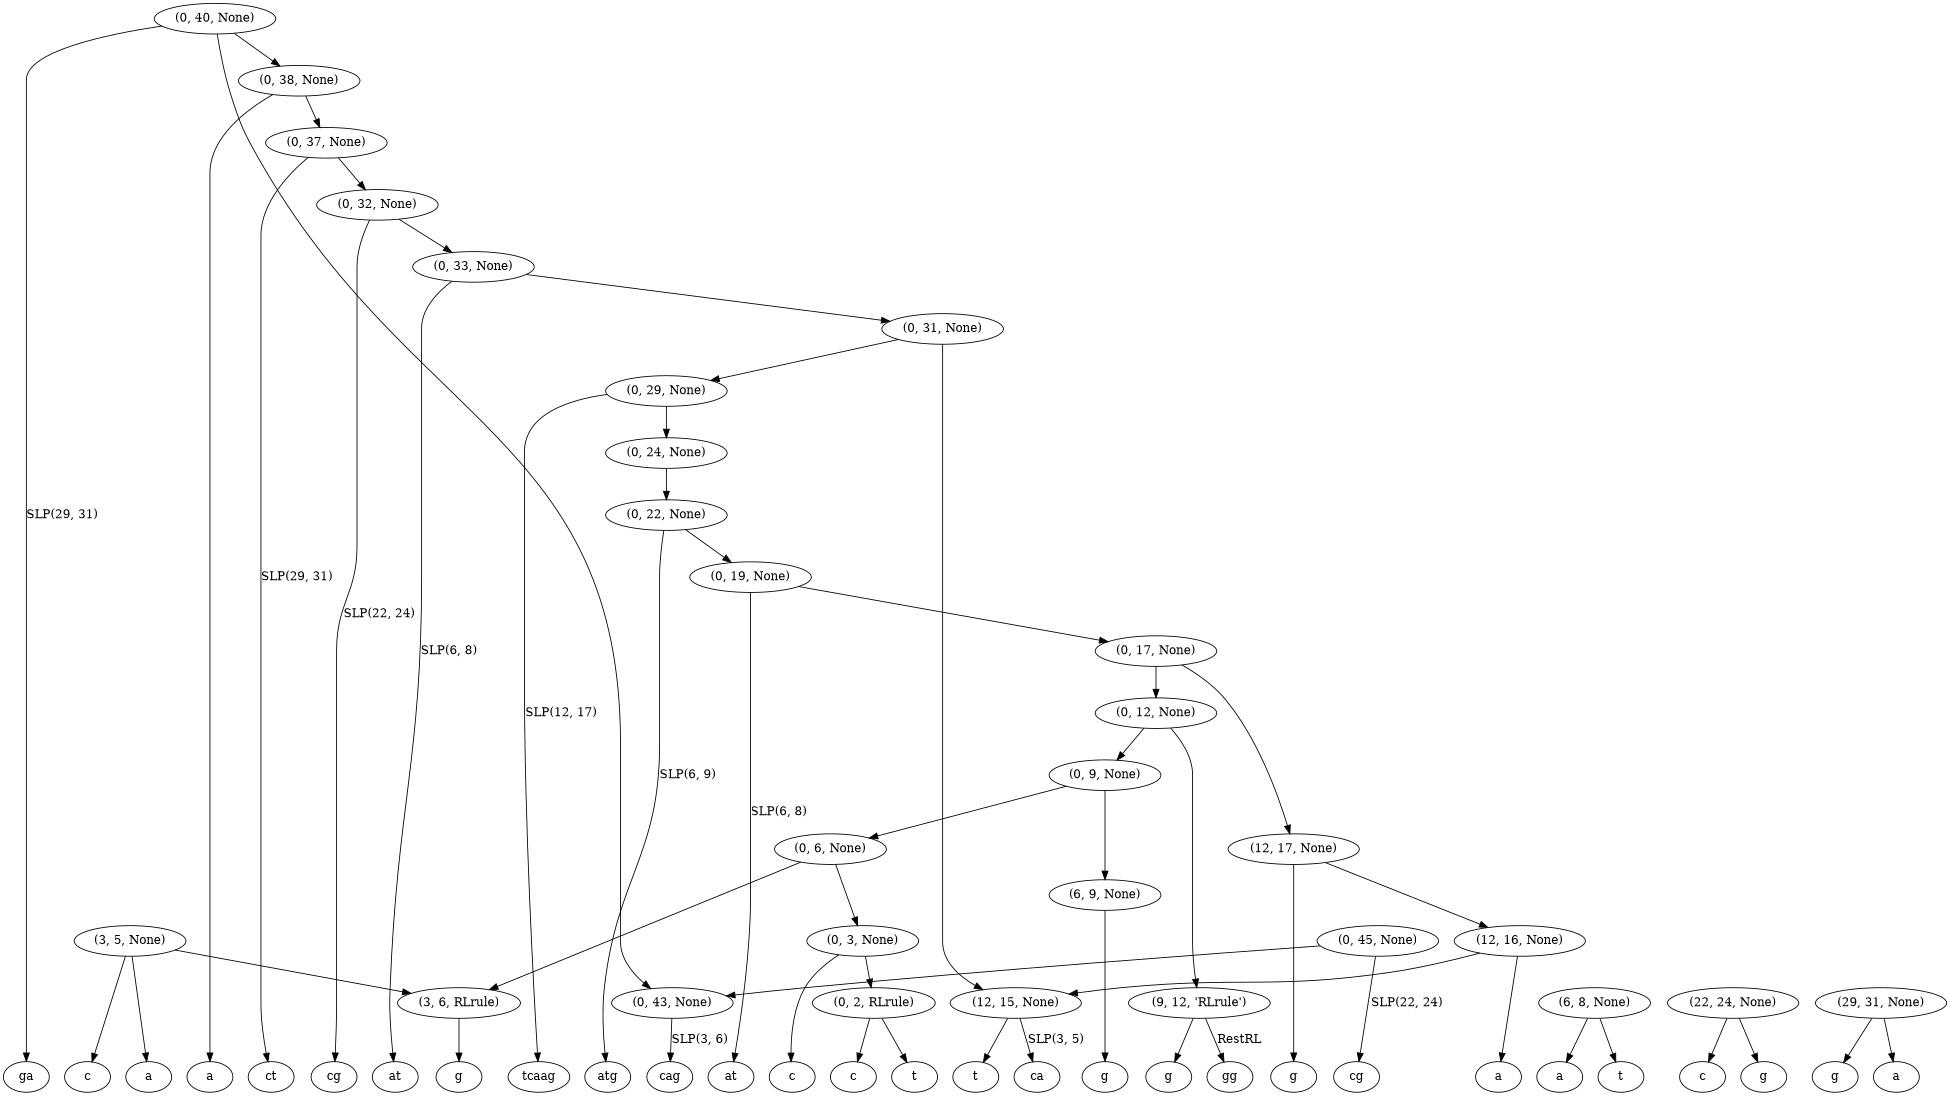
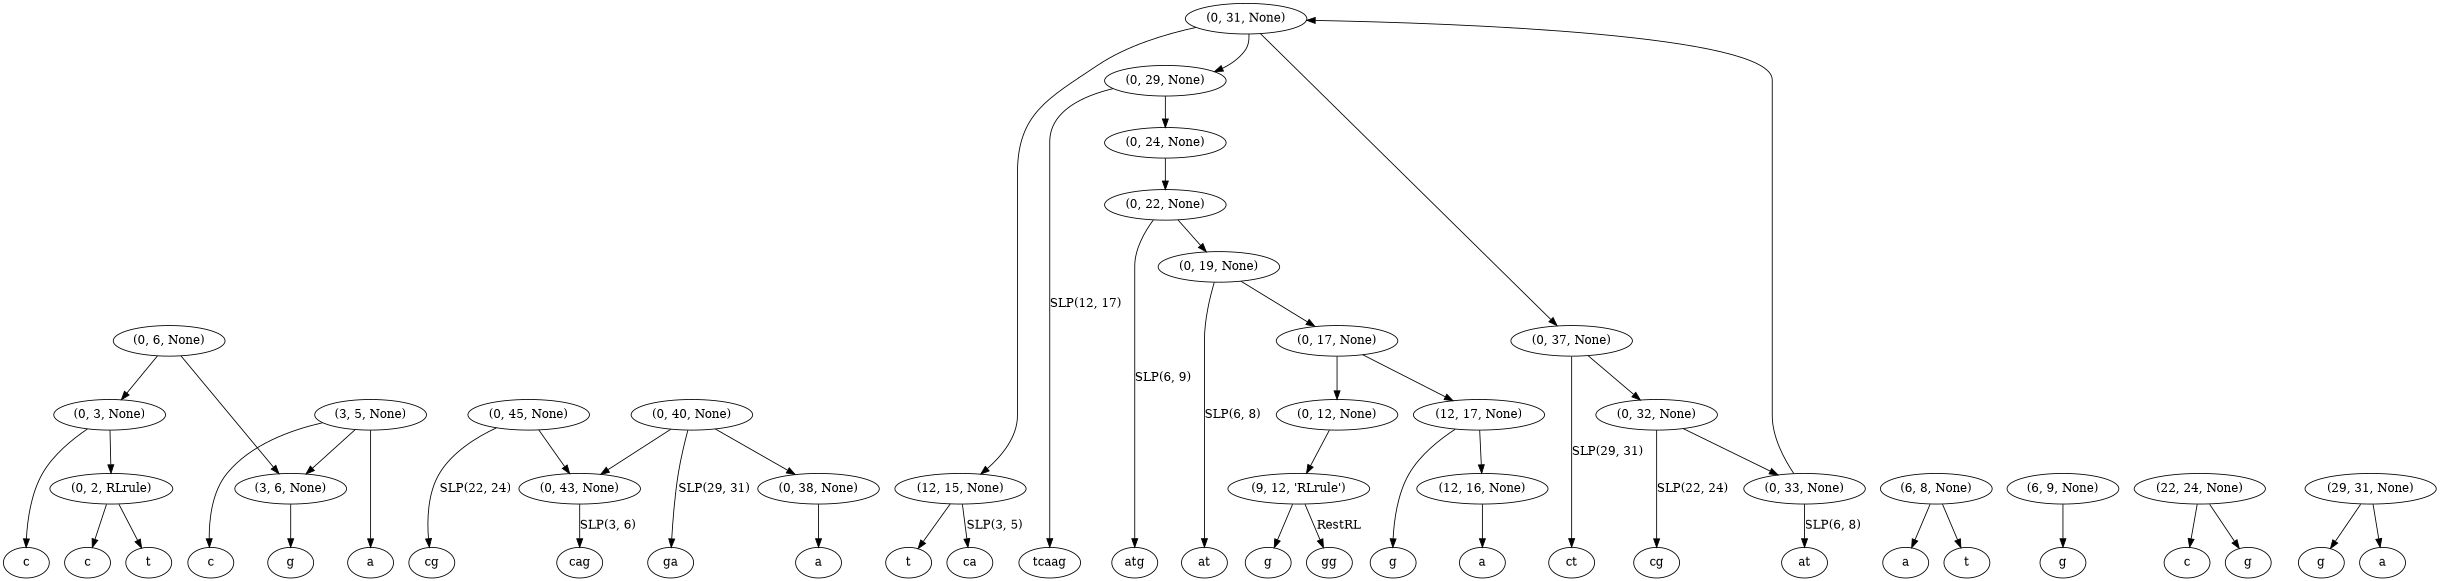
edge "(0, 38, None)" -> "(0, 37, None)": now "(0, 31, None)" -> "(0, 37, None)"
node "(0, 9, None)": removed
edge "(12, 16, None)" -> "(12, 15, None)": removed
node "(3, 6, RLrule)": label "(3, 6, RLrule)" -> "(3, 6, None)"
